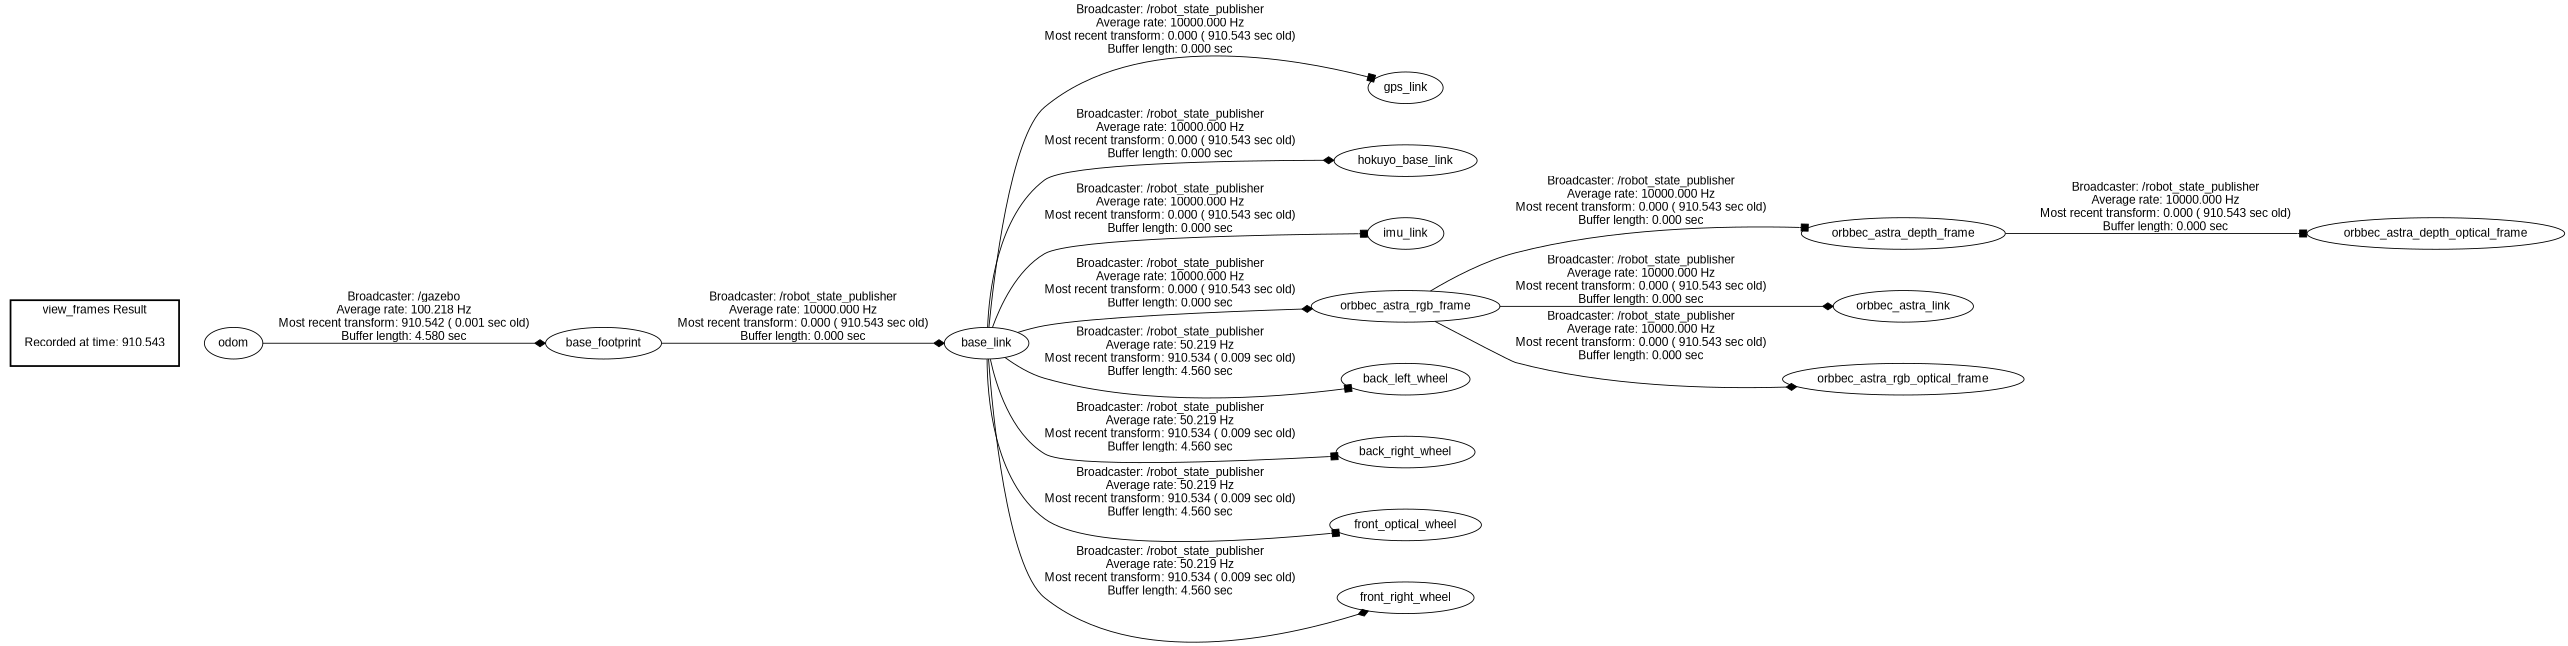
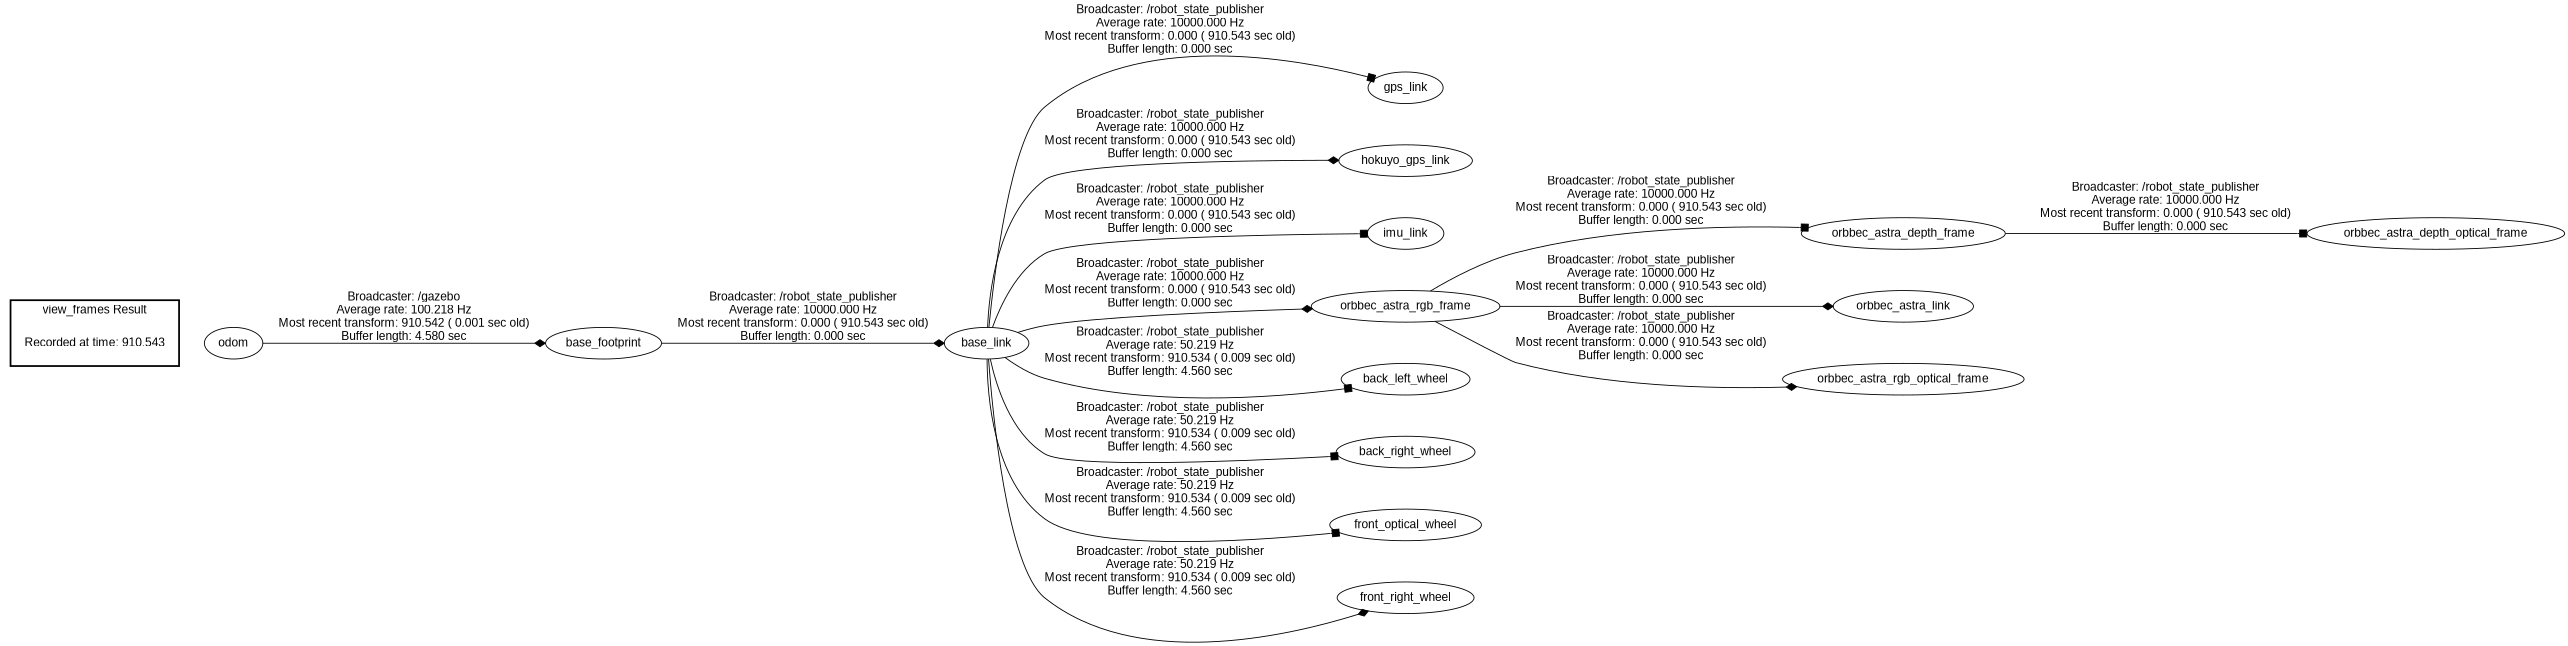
node "hokuyo_base_link": label "hokuyo_base_link" -> "hokuyo_gps_link"
